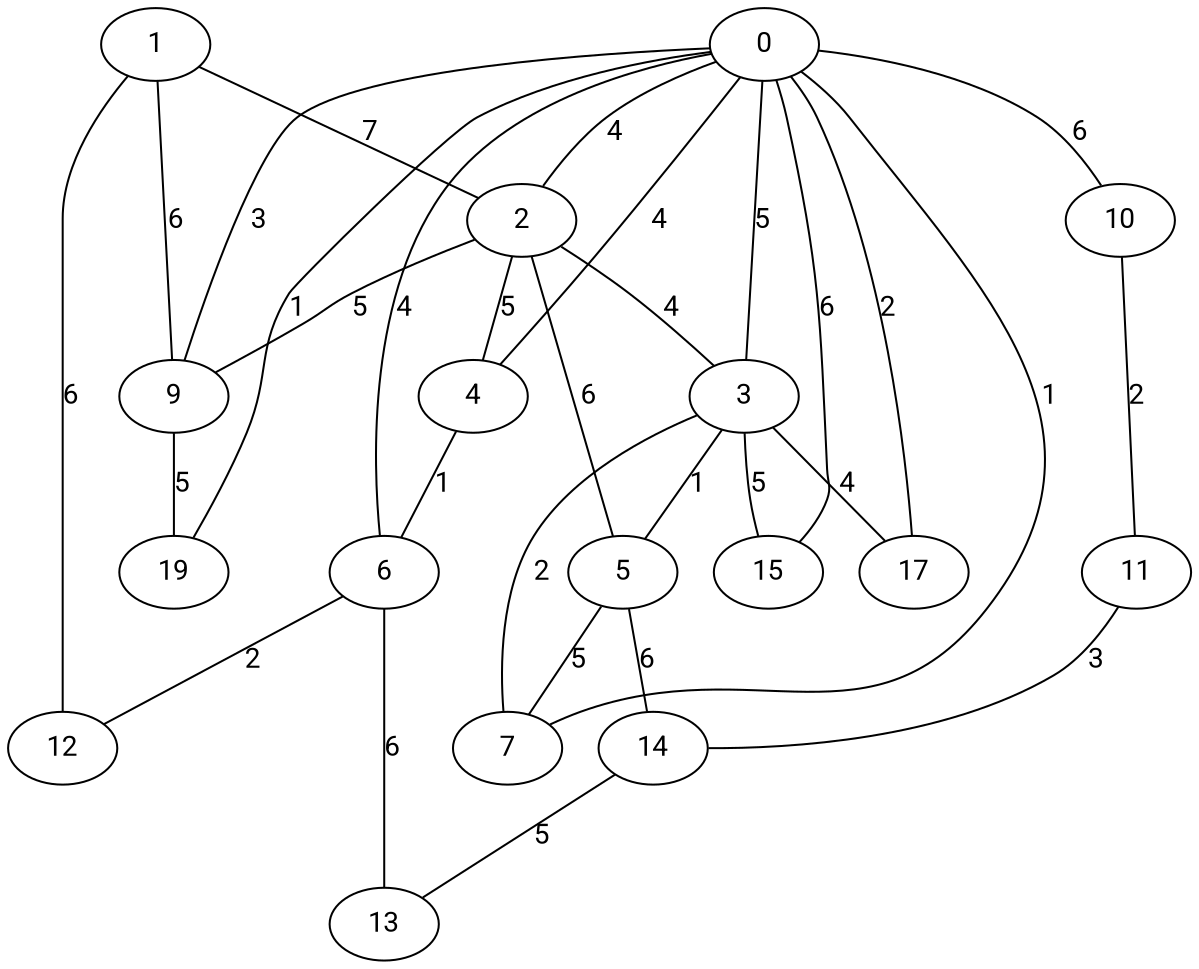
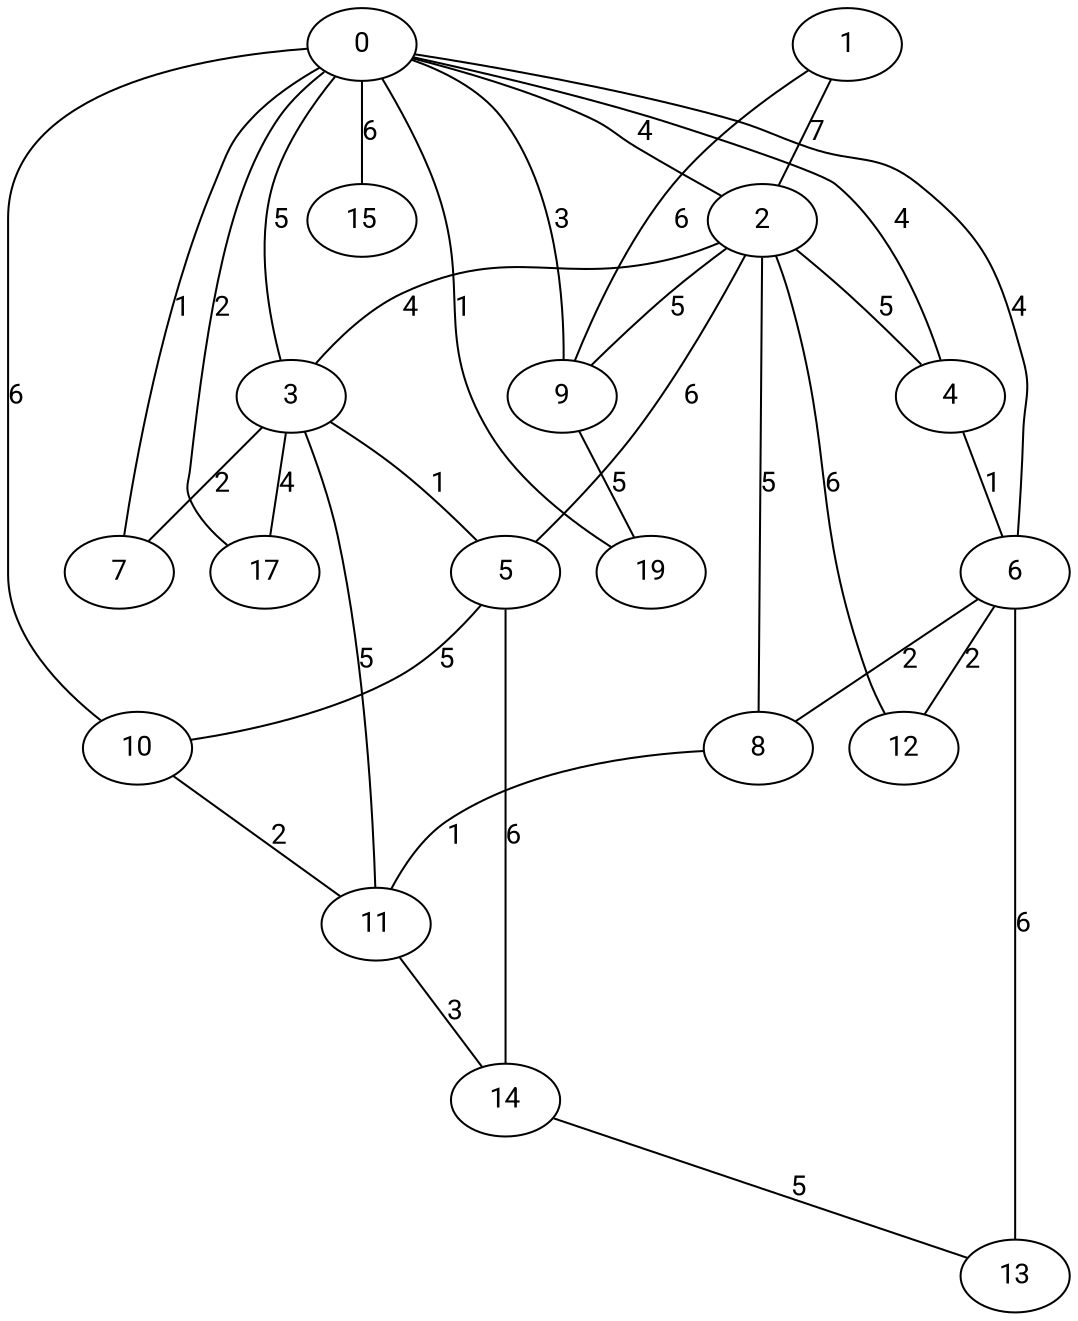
edge "1" -- "12": now "2" -- "12"
edge "3" -- "15": now "3" -- "11"
edge "5" -- "7": now "5" -- "10"
node "8": added
